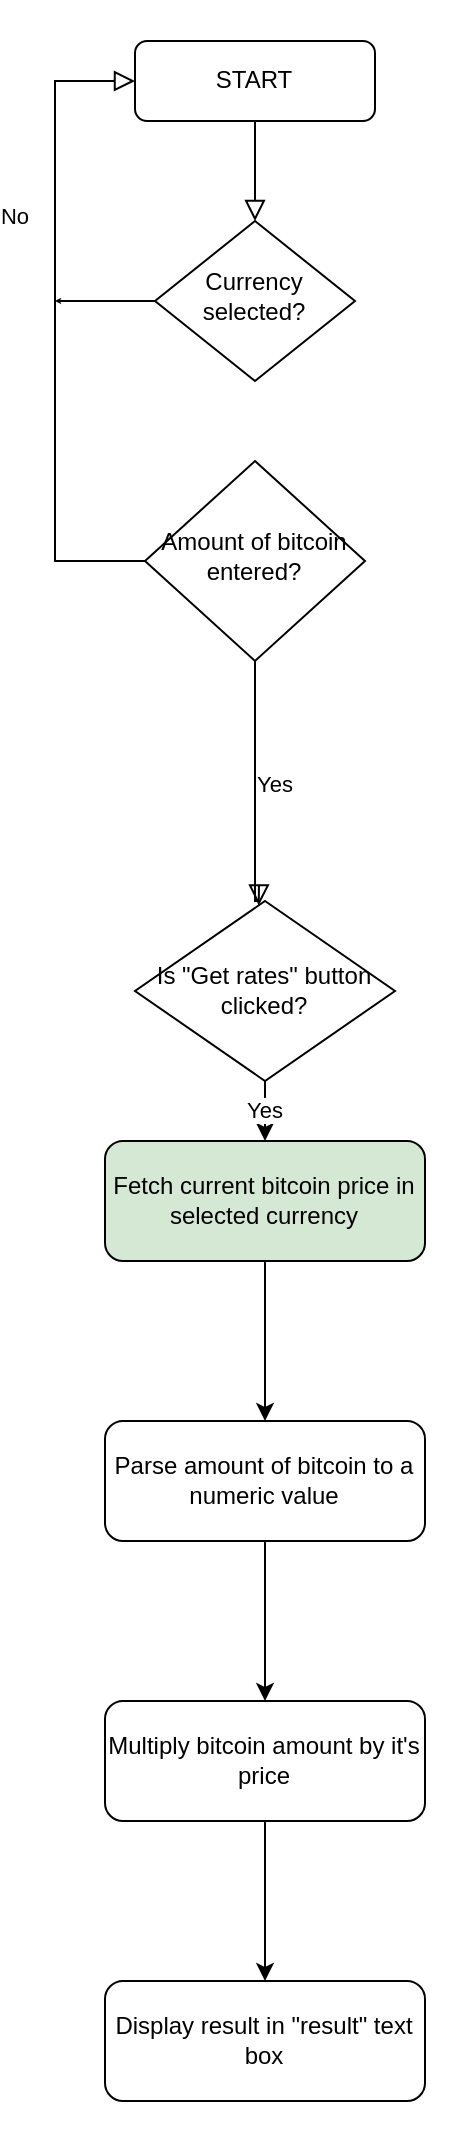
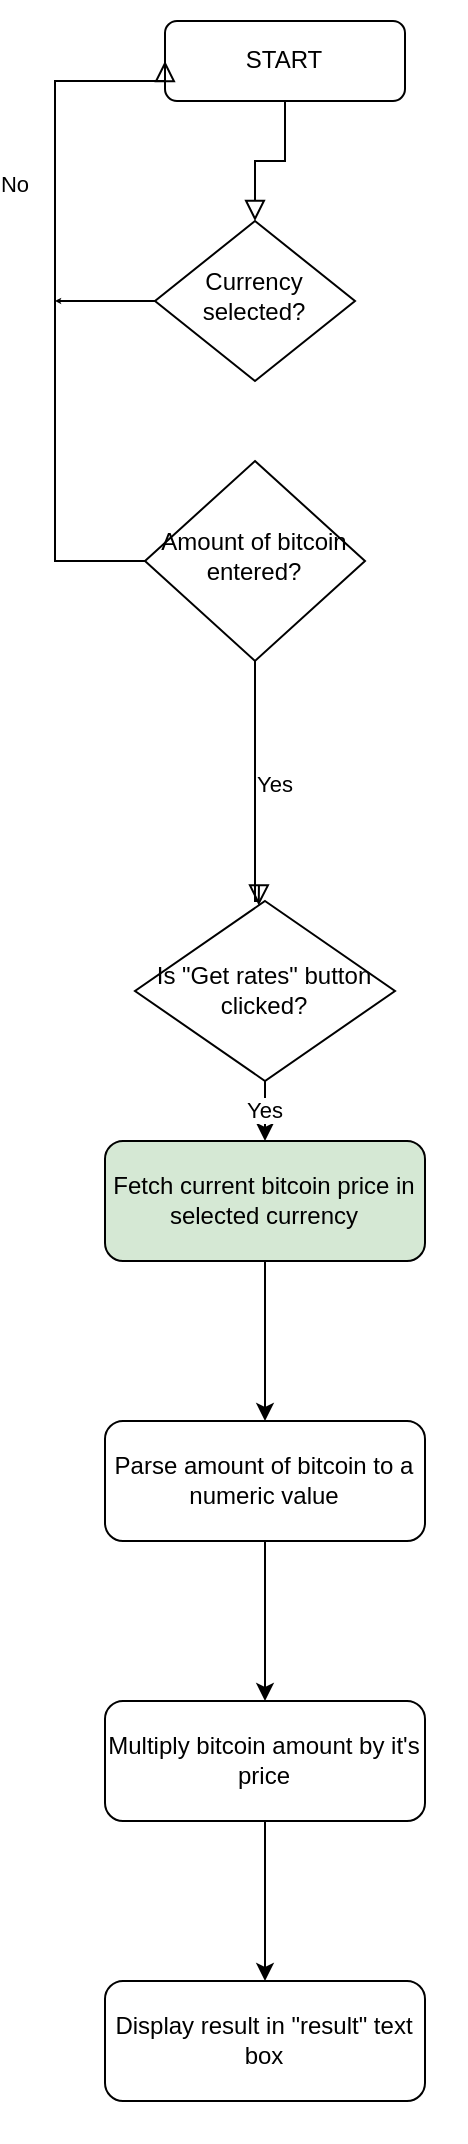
node "START": moved (255, 81) -> (285, 61)
